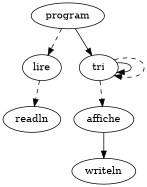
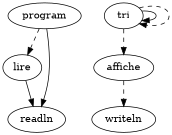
edge "program" -> "tri": now "program" -> "readln"
edge "lire" -> "readln": style dashed -> solid
edge "affiche" -> "writeln": style solid -> dashed
